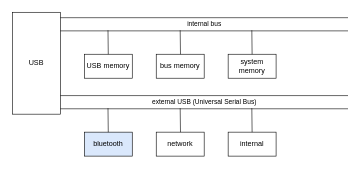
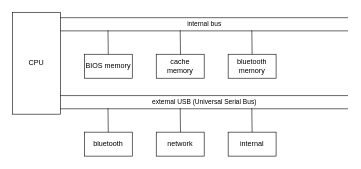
node "USB": label "USB" -> "CPU"
node "USB memory": label "USB memory" -> "BIOS memory"
node "bus memory": label "bus memory" -> "cache memory"
node "system memory": label "system memory" -> "bluetooth memory"
node "bluetooth": fillcolor #dae8fc -> #ffffff
